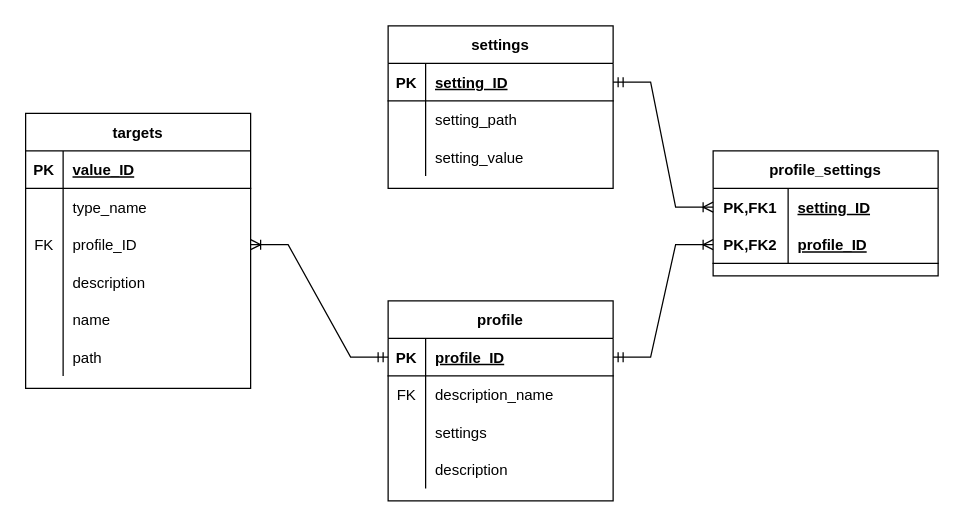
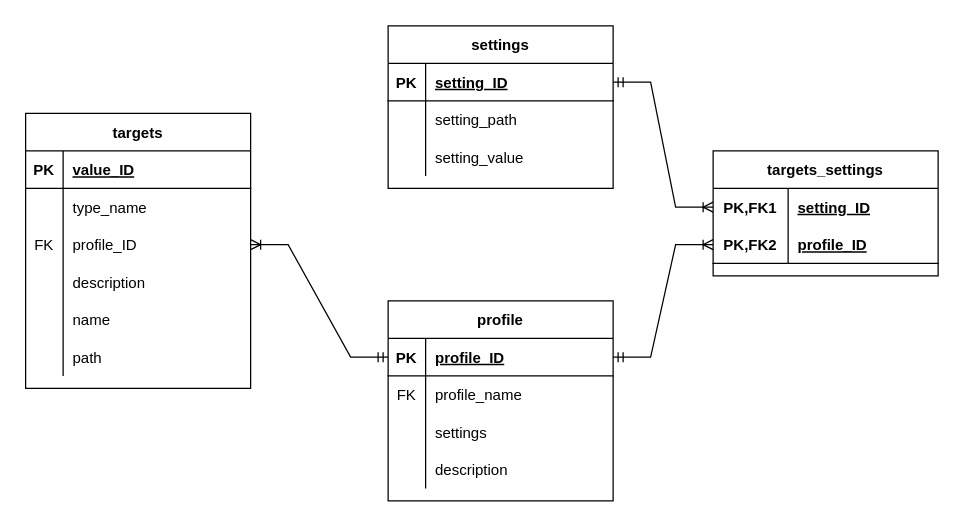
node "profile_settings": label "profile_settings" -> "targets_settings"
node "description_name": label "description_name" -> "profile_name"
